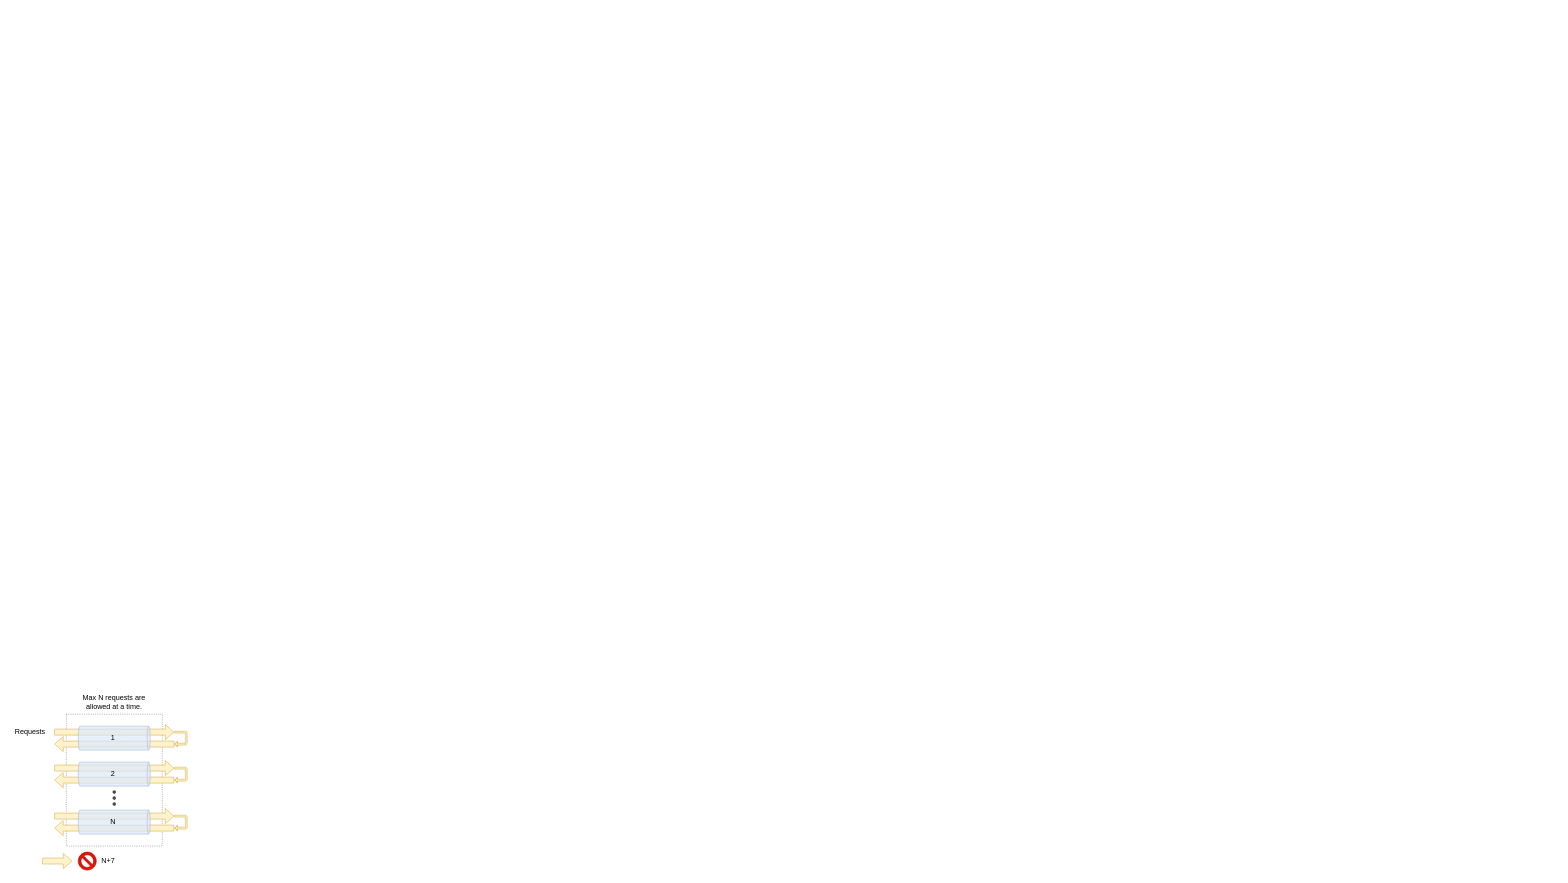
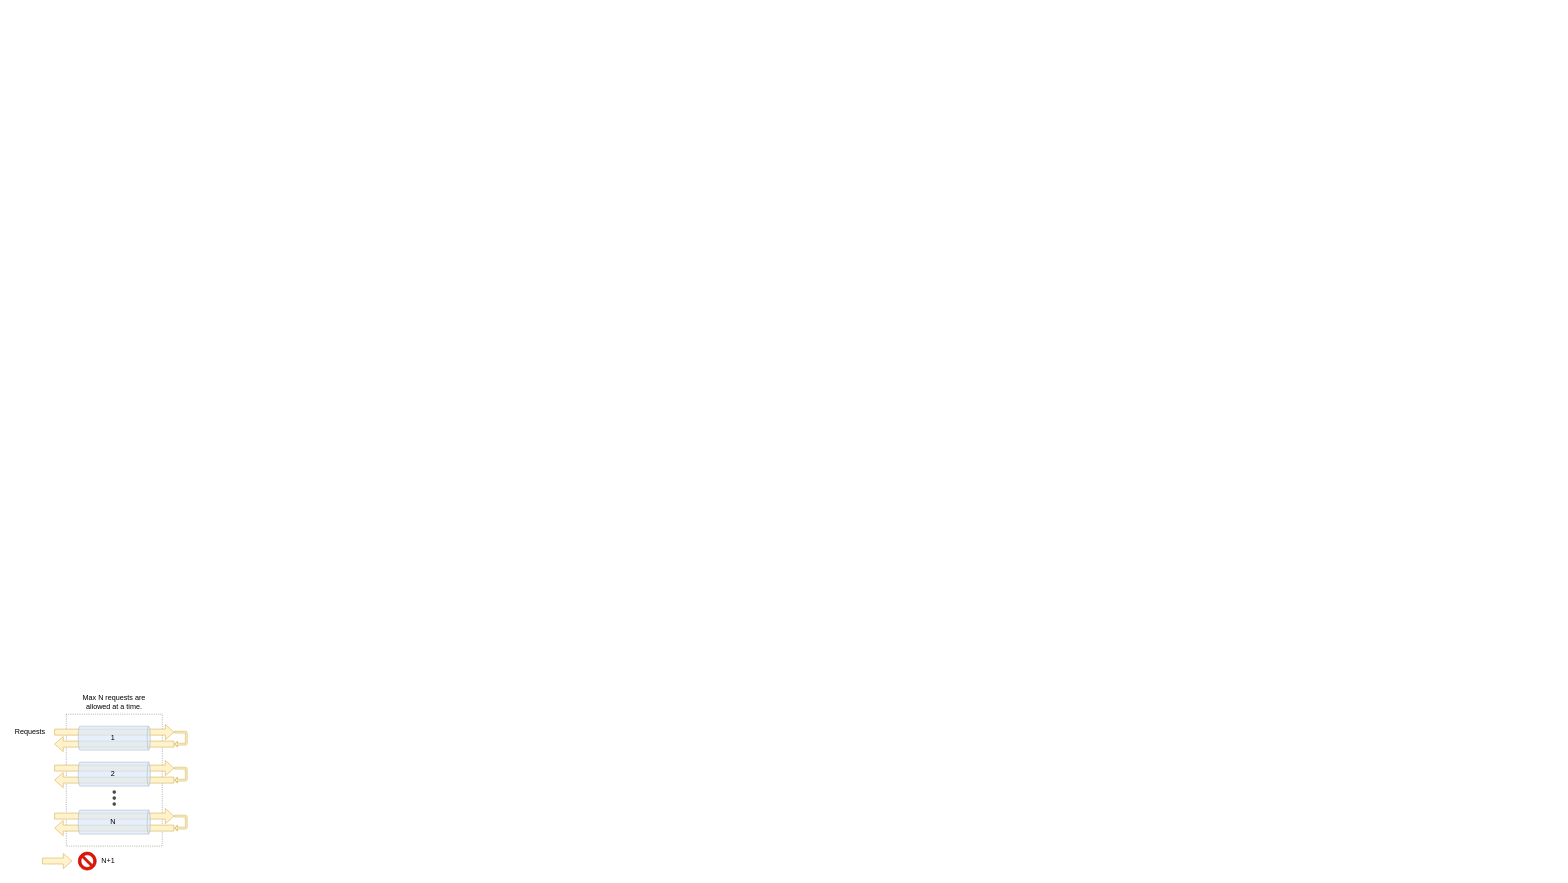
node "N+7": label "N+7" -> "N+1"
